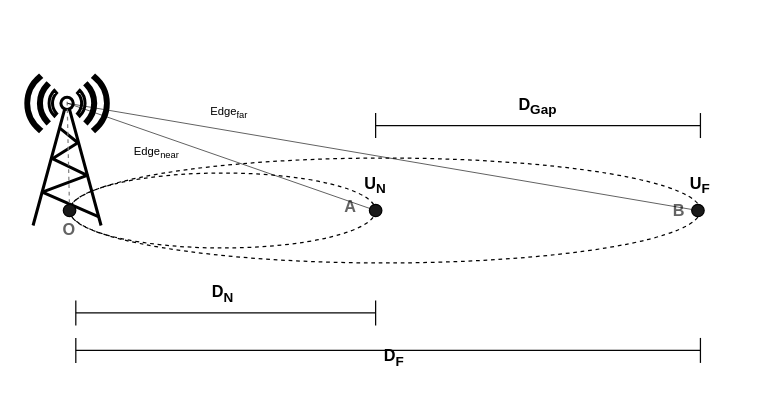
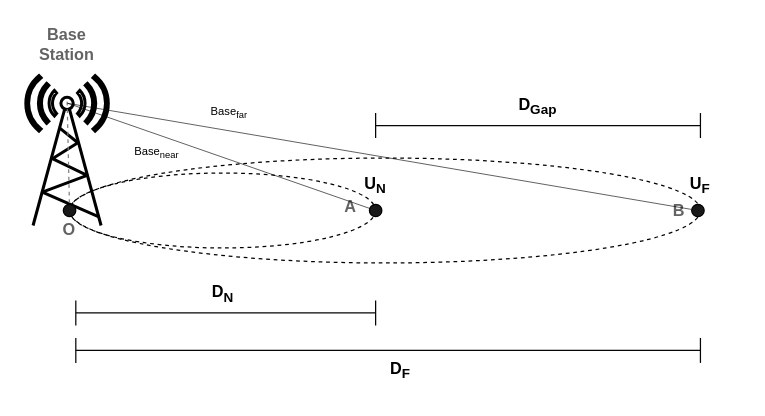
node "Base Station": added
node "Edgefar": label "Edgefar" -> "Basefar"
node "Edgenear": label "Edgenear" -> "Basenear"
node "DF": moved (394, 358) -> (401, 371)
